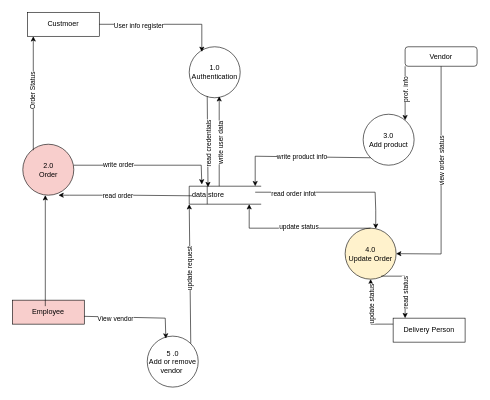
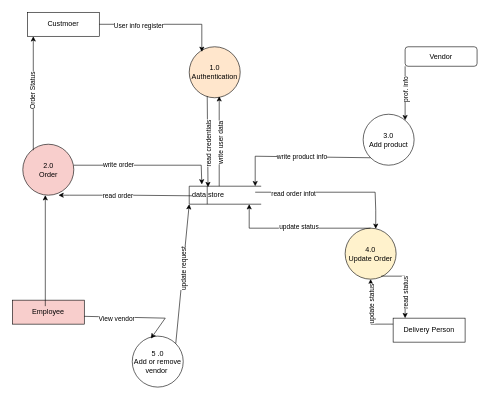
node "1.0 Authentication": fillcolor #ffffff -> #ffe6cc
edge "Vendor" -> "4.0 Update Order": removed, label "view order status"
node "5 .0 Add or remove vendor": moved (173, 362) -> (158, 362)
